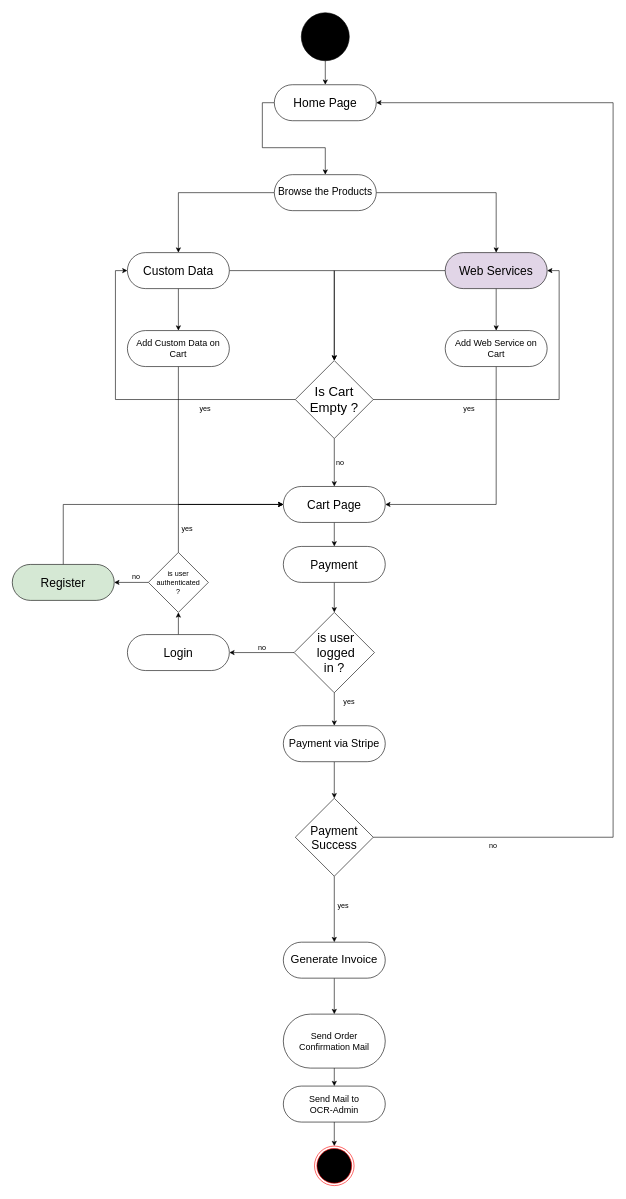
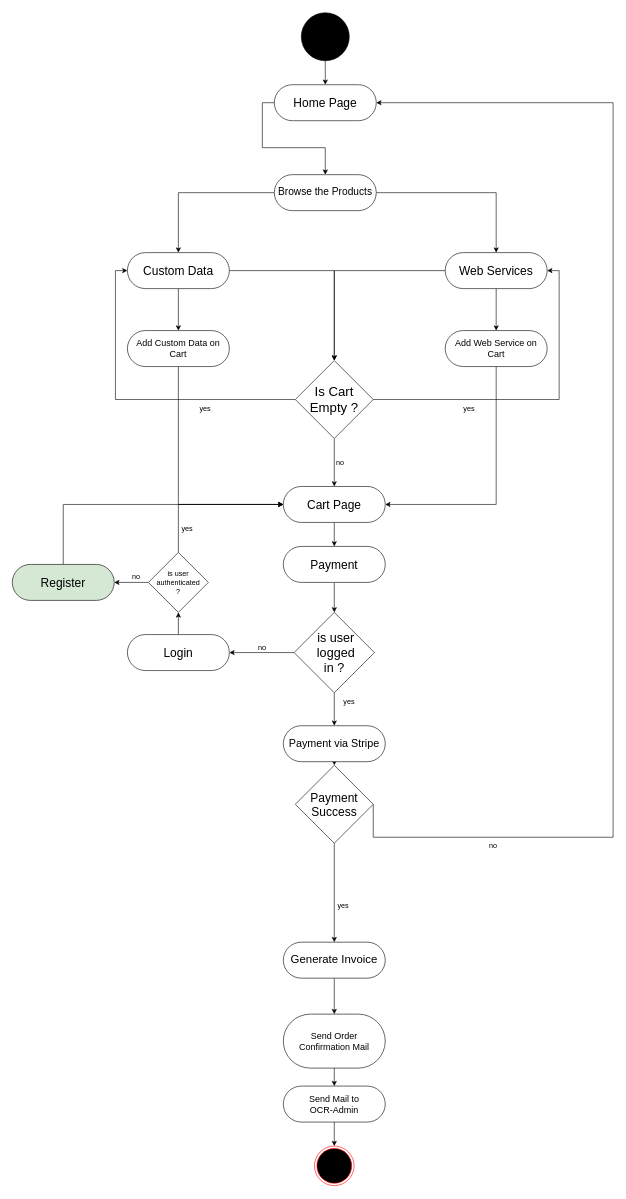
node "Web Services": fillcolor #e1d5e7 -> #ffffff
node "Payment Success": moved (335, 837) -> (335, 804)
